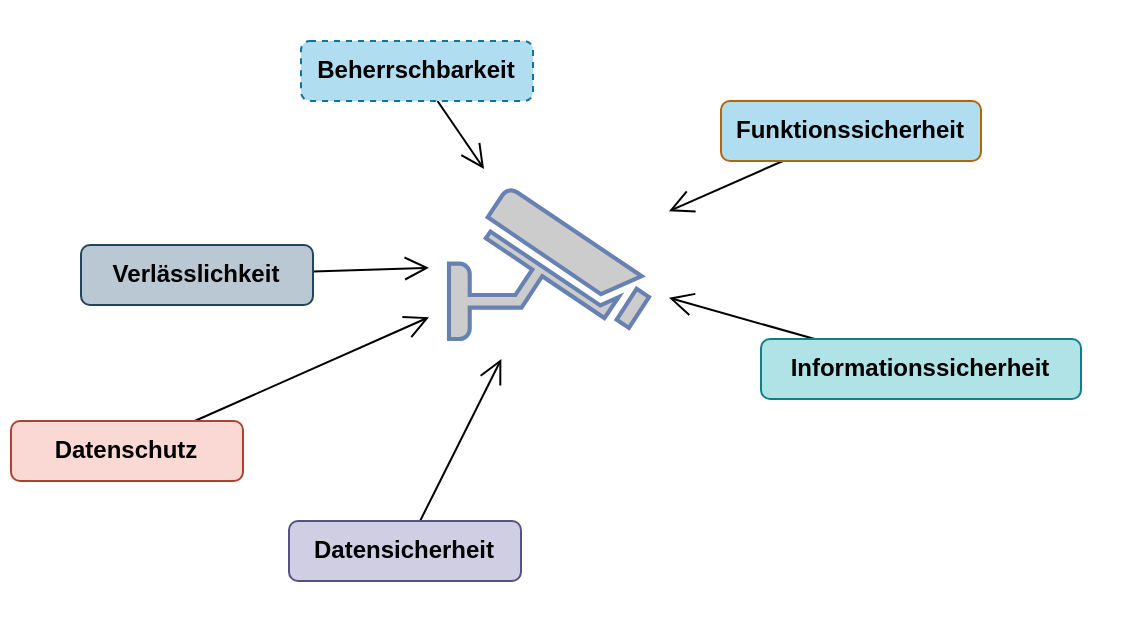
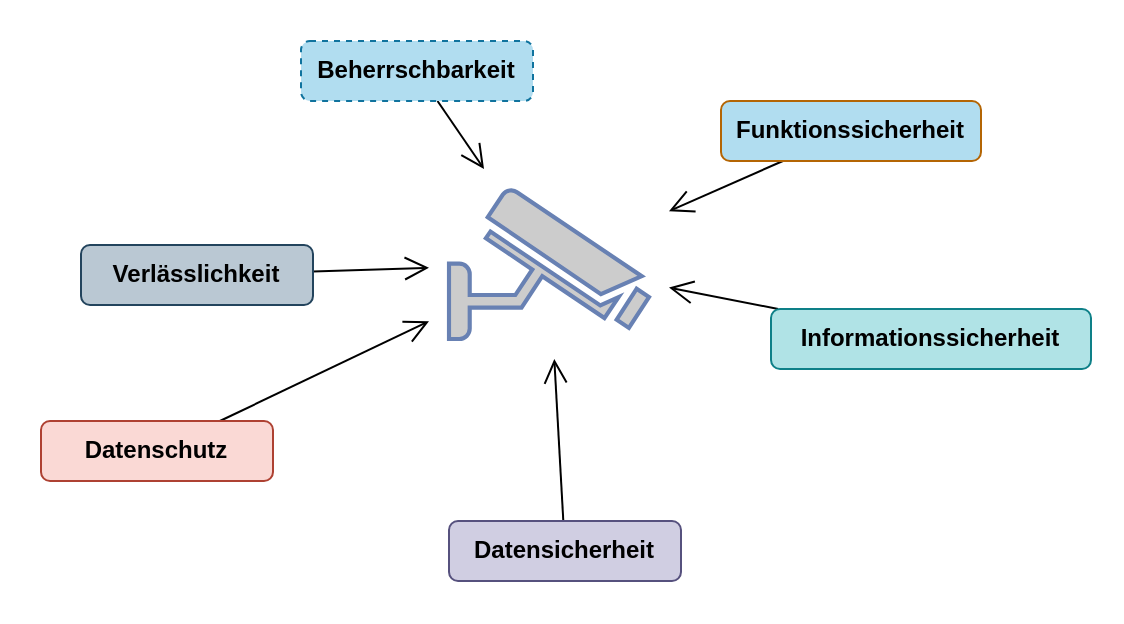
node "Informationssicherheit": moved (921, 369) -> (931, 339)
node "Datenschutz": moved (127, 451) -> (157, 451)
node "Datensicherheit": moved (405, 551) -> (565, 551)
